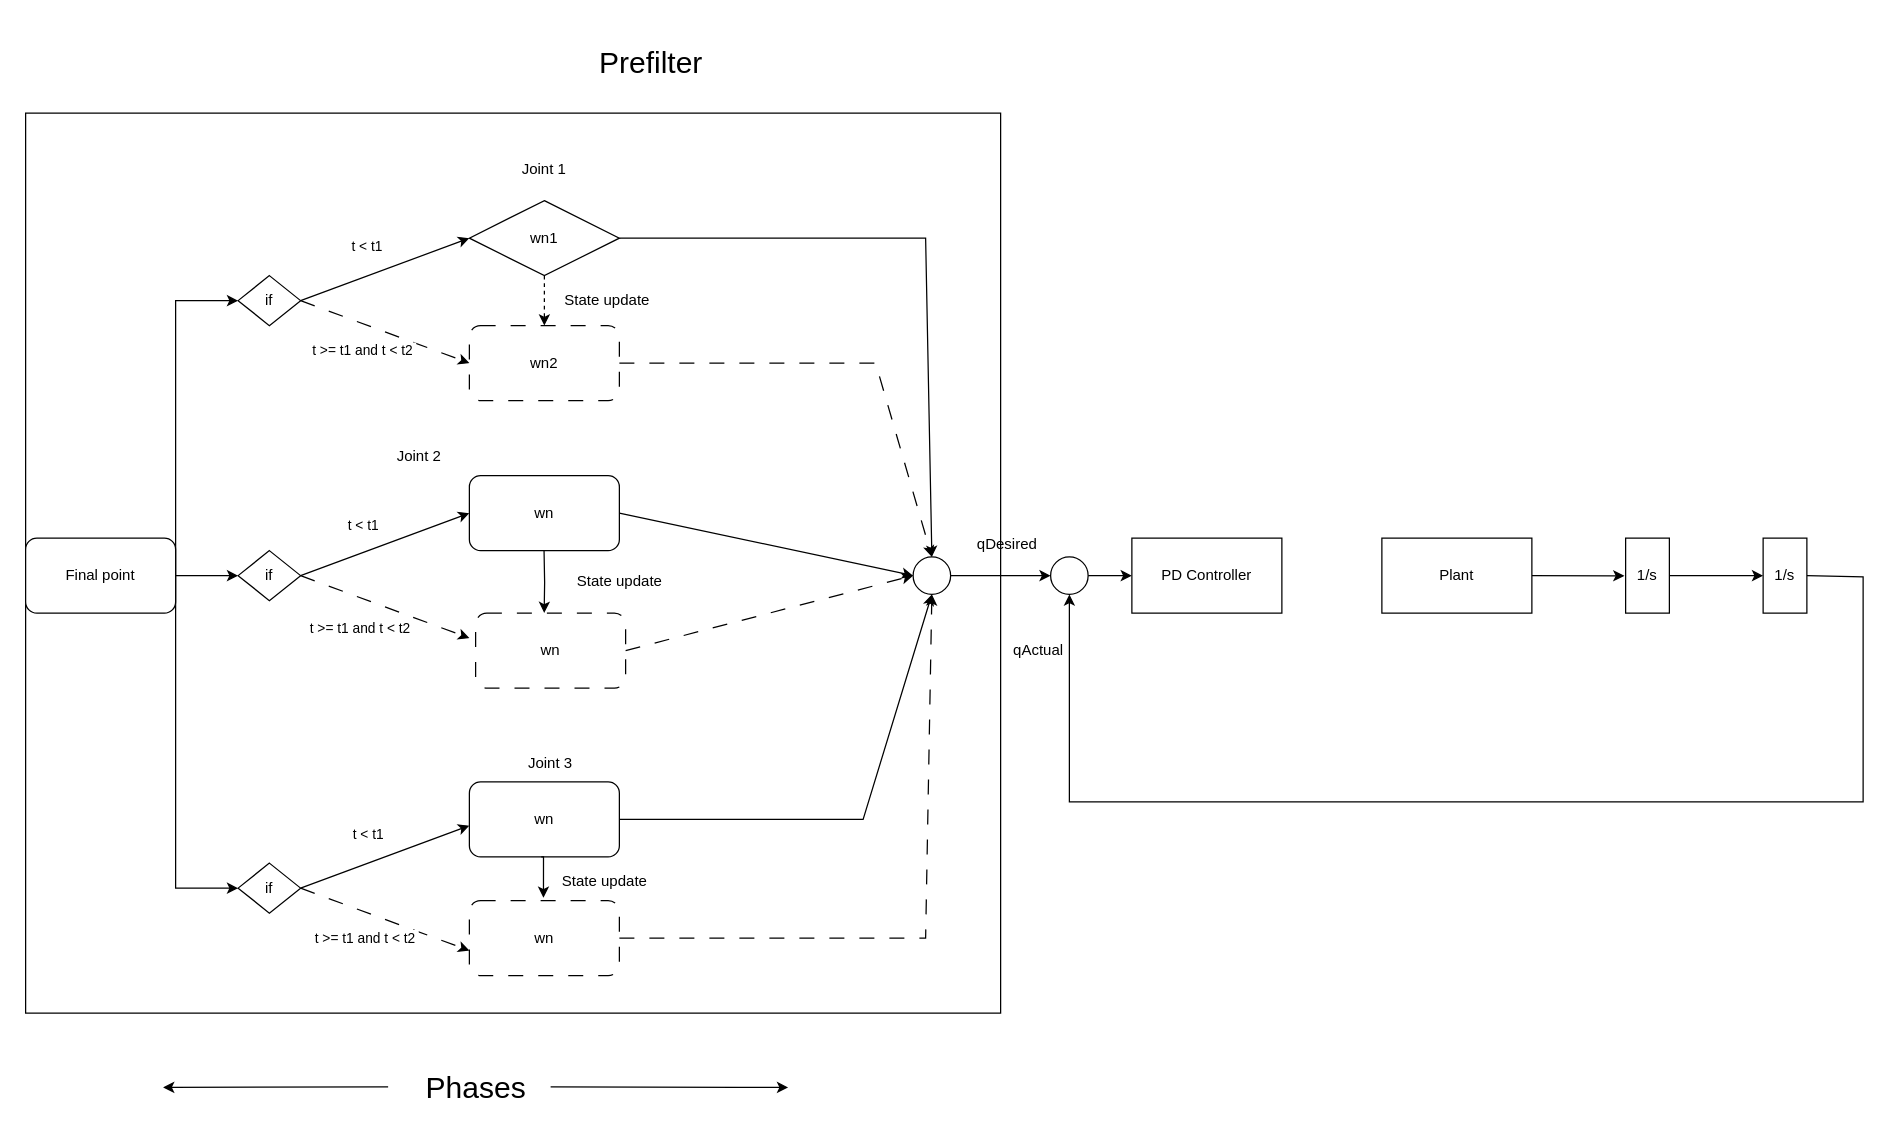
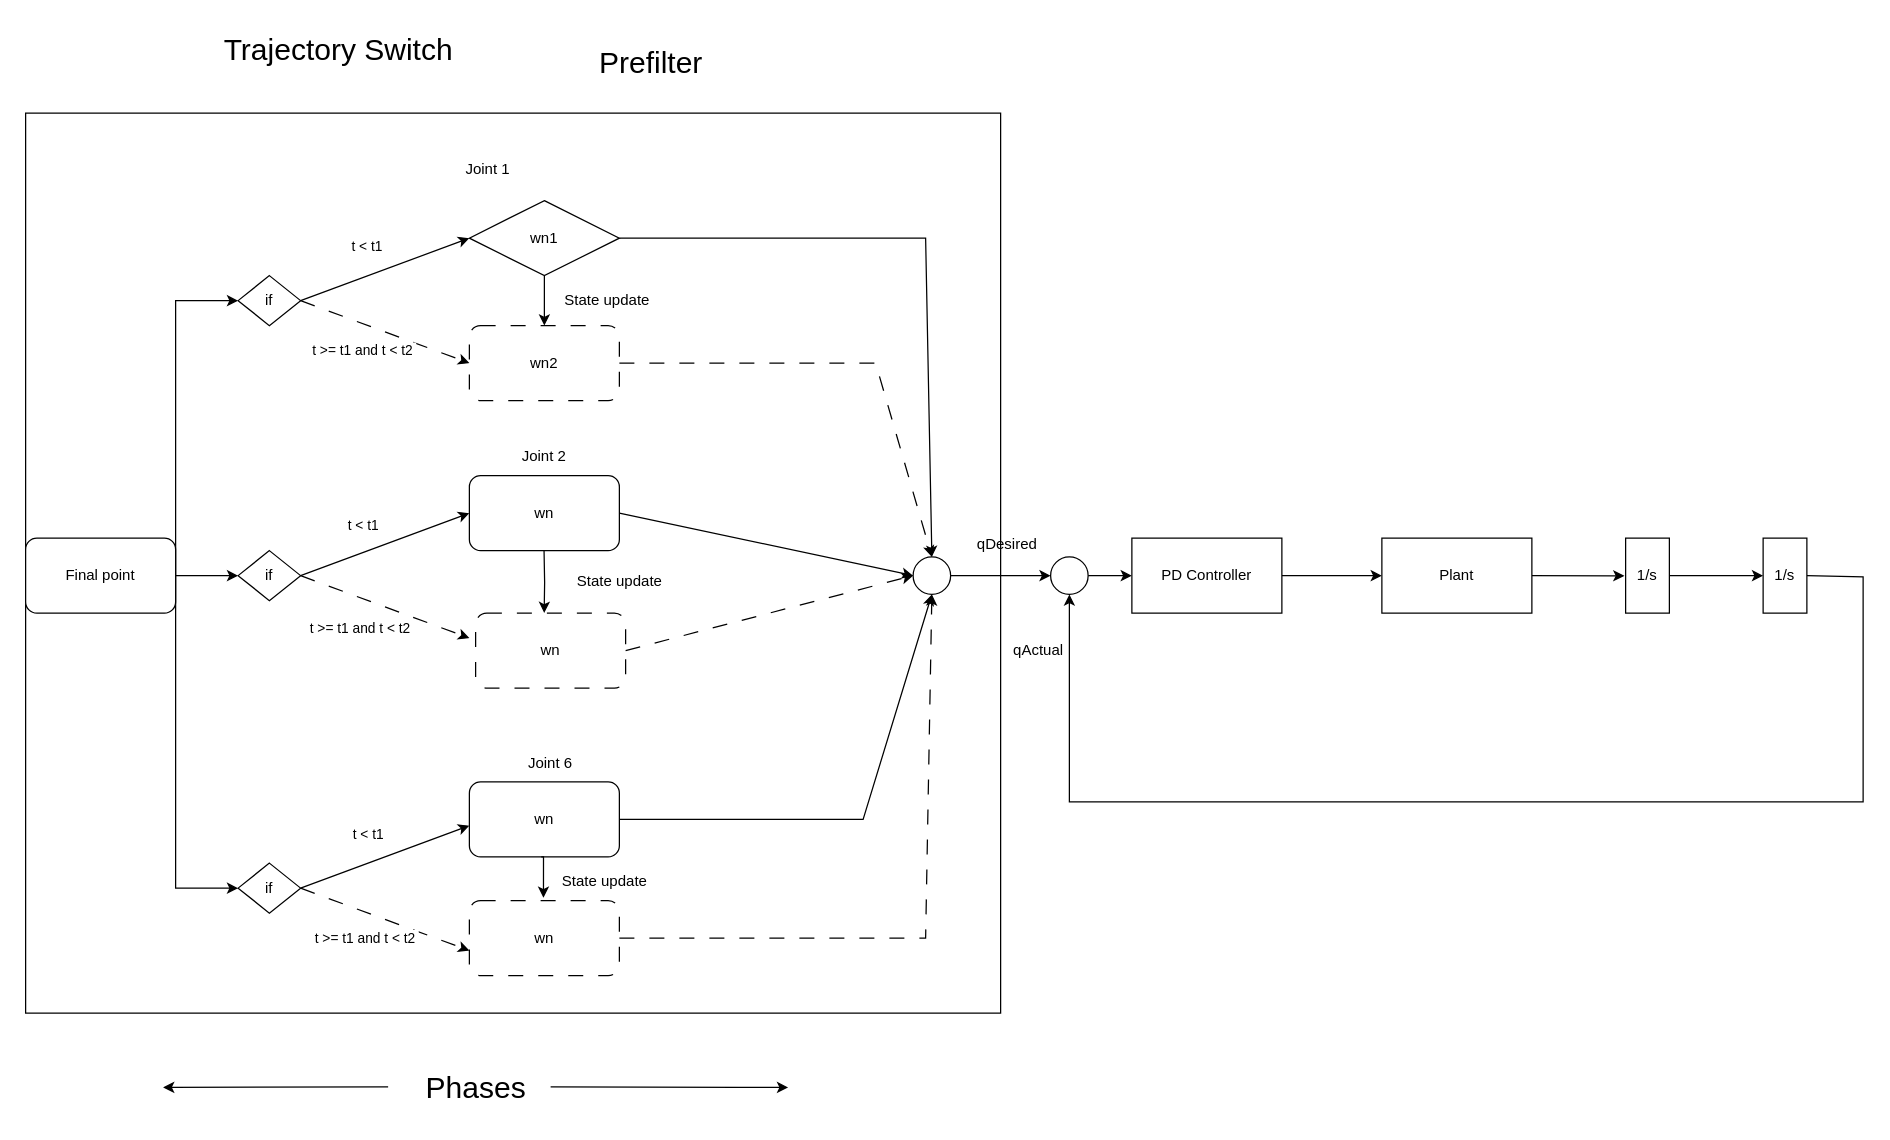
node "Trajectory Switch": added
node "Joint 1": moved (544, 169) -> (488, 169)
edge "wn1" -> "wn2": style dashed -> solid
node "Joint 2": moved (419, 457) -> (544, 457)
edge "PD Controller" -> "Plant": added
node "Joint 3": label "Joint 3" -> "Joint 6"
